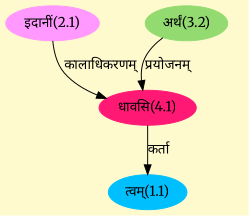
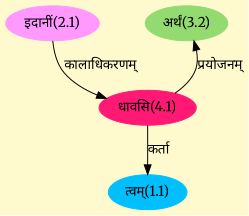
edge "अर्थं(3.2)" -> "धावसि(4.1)": reversed
